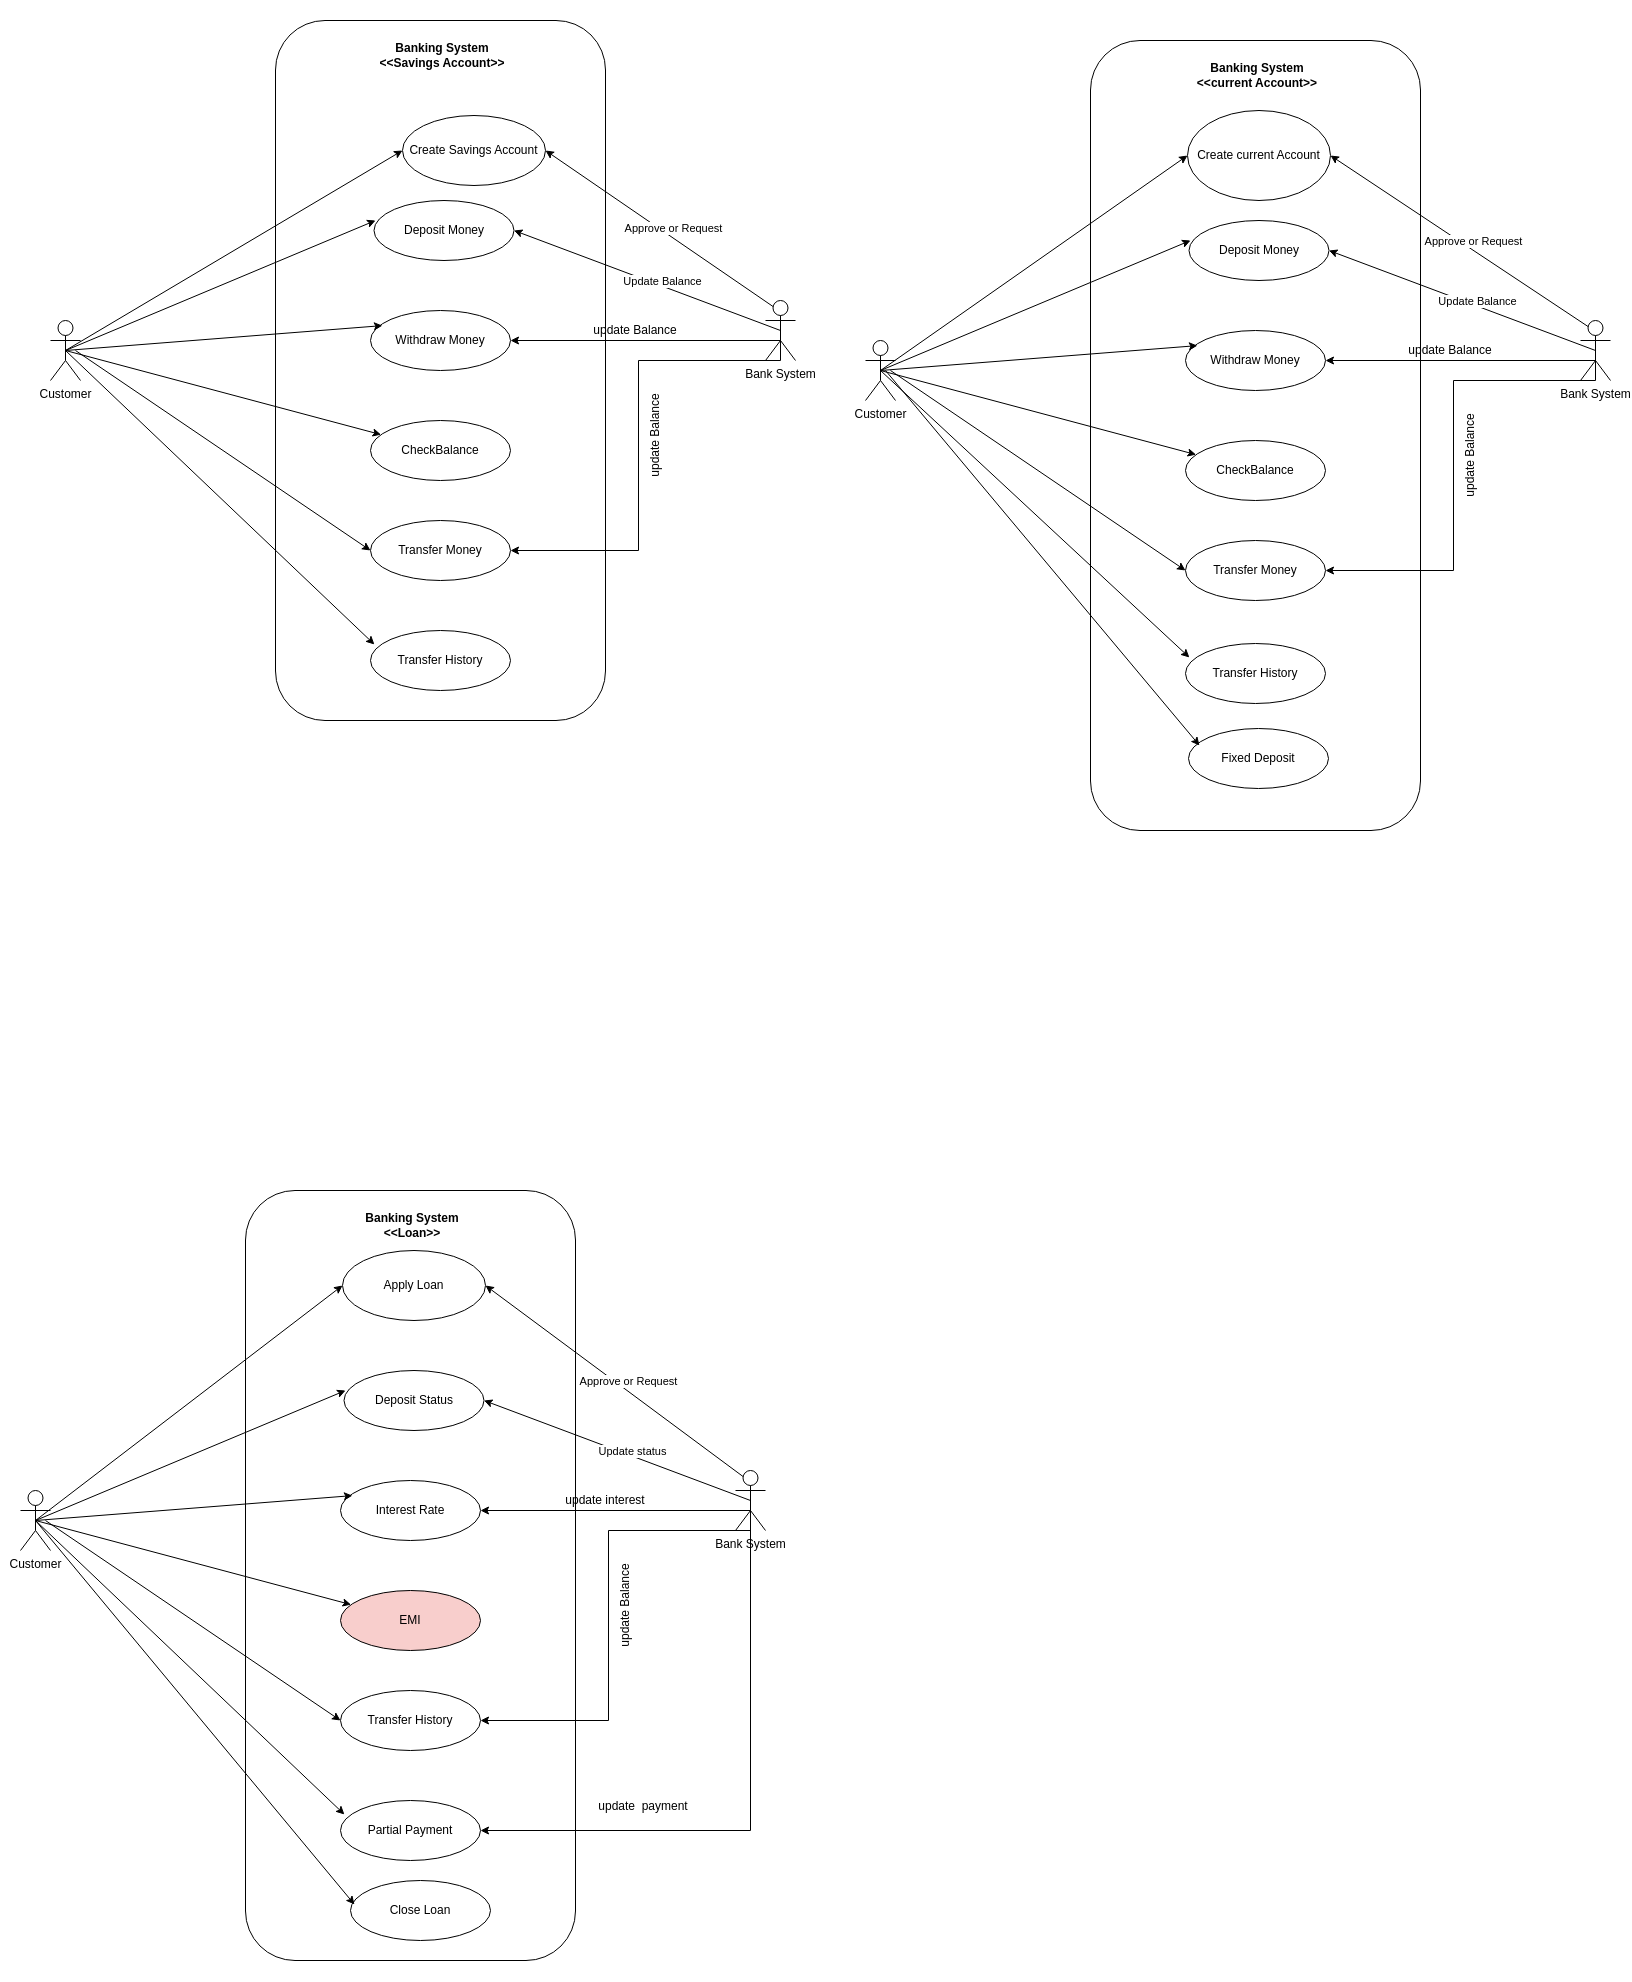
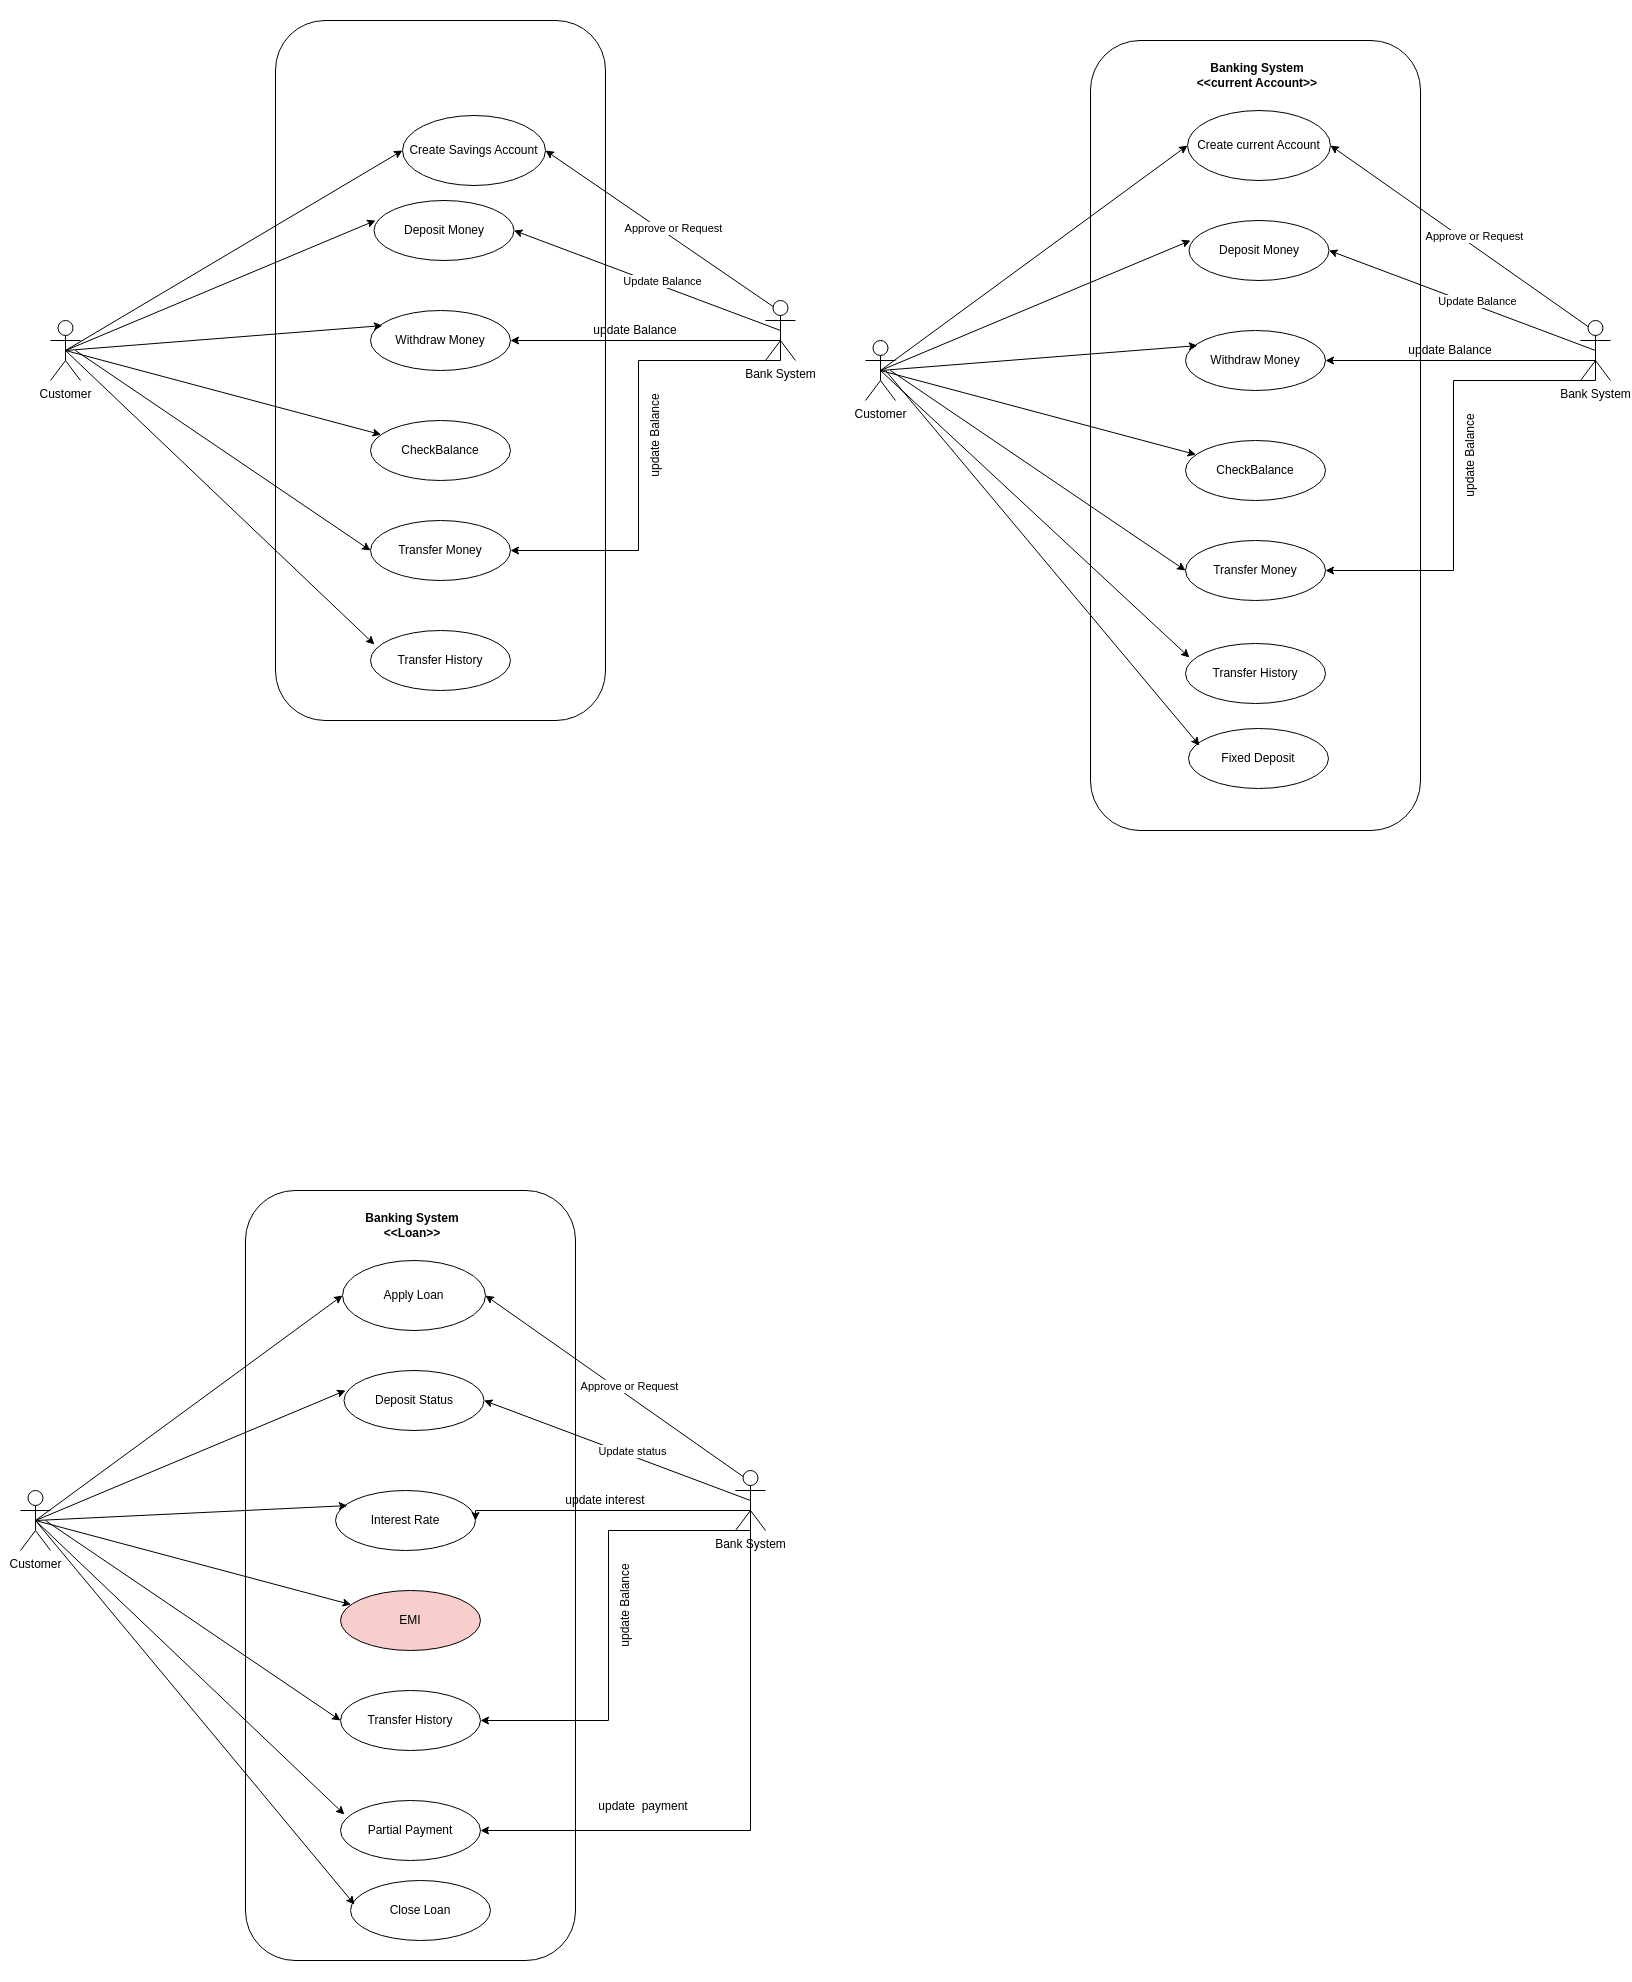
node "Banking System <<Savings Account>>": removed
node "Create current Account": size 143x90 -> 143x70
node "Apply Loan": moved (414, 1286) -> (414, 1296)
node "Interest Rate": moved (411, 1511) -> (406, 1521)
